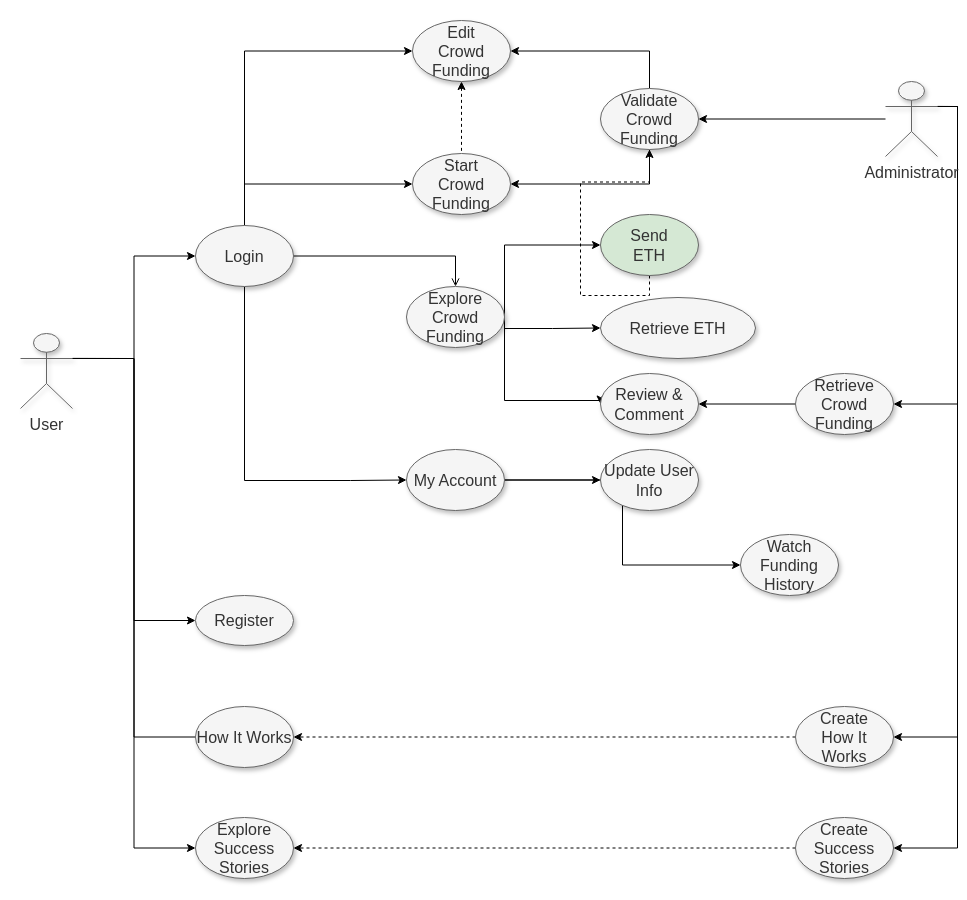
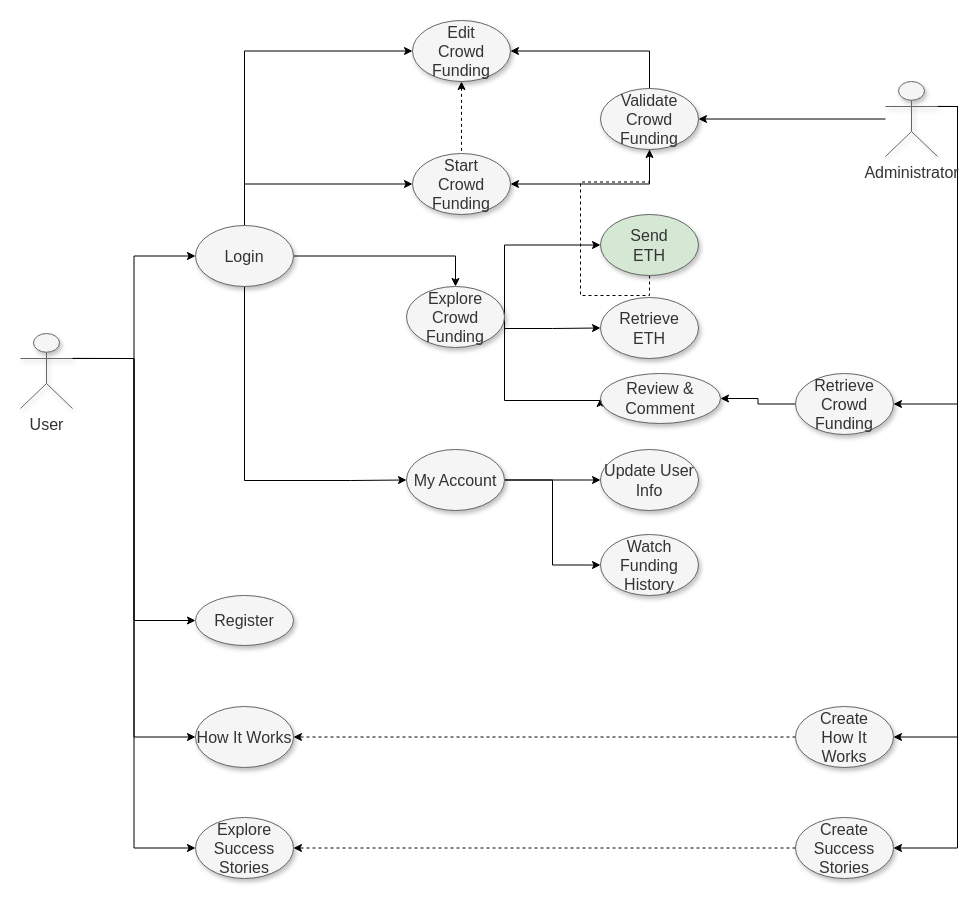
edge "Login" -> "Explore Crowd Funding": arrowhead open -> classic
node "Retrieve ETH": size 155x61 -> 98x61
node "Review & Comment": size 98x61 -> 120x50
node "Watch Funding History": moved (790, 565) -> (650, 565)
edge "User" -- "How It Works": arrowhead none -> classic
